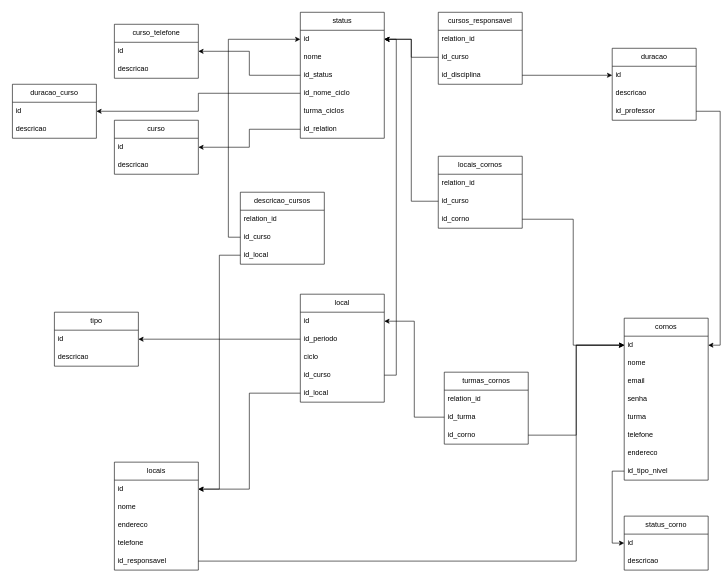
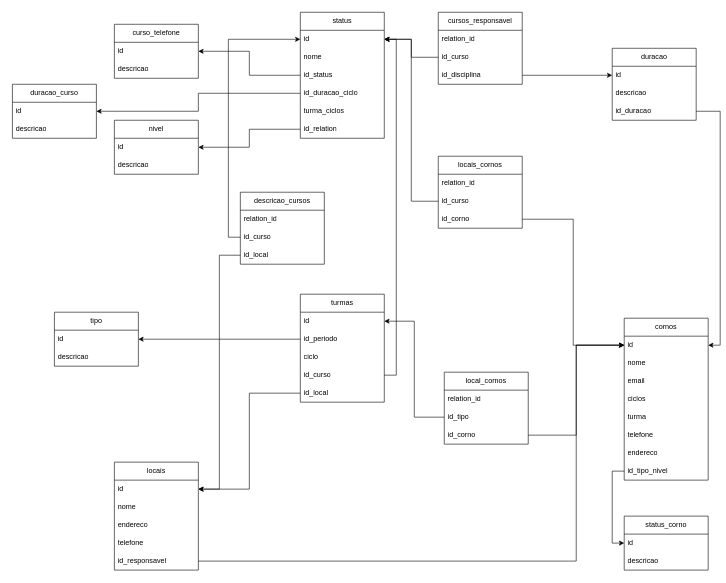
node "id_nome_ciclo": label "id_nome_ciclo" -> "id_duracao_ciclo"
node "id_professor": label "id_professor" -> "id_duracao"
node "curso": label "curso" -> "nivel"
node "local": label "local" -> "turmas"
node "turmas_cornos": label "turmas_cornos" -> "local_cornos"
node "senha": label "senha" -> "ciclos"
node "id_turma": label "id_turma" -> "id_tipo"
